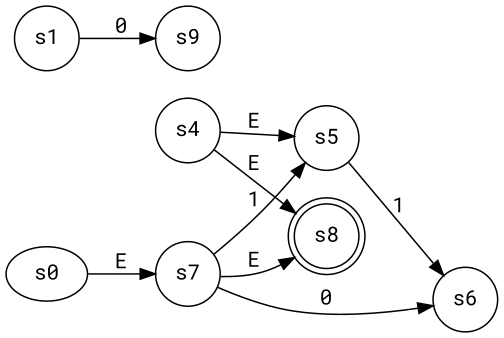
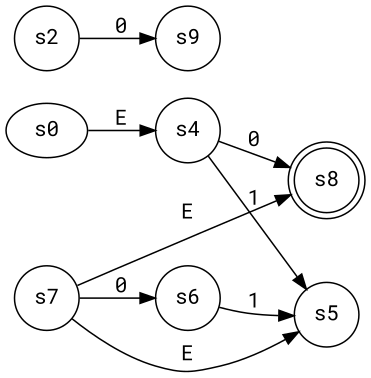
node "s1": label "s1" -> "s2"
edge "s4" -> "s5": label "E" -> "1"
edge "s4" -> "s8": label "E" -> "0"
edge "s7" -> "s5": label "1" -> "E"
edge "s5" -> "s6": reversed
edge "s0" -> "s7": now "s0" -> "s4"
